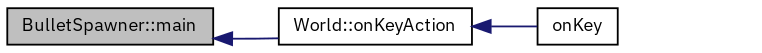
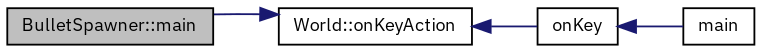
node "main": added
edge "World::onKeyAction" -> "BulletSpawner::main": reversed
